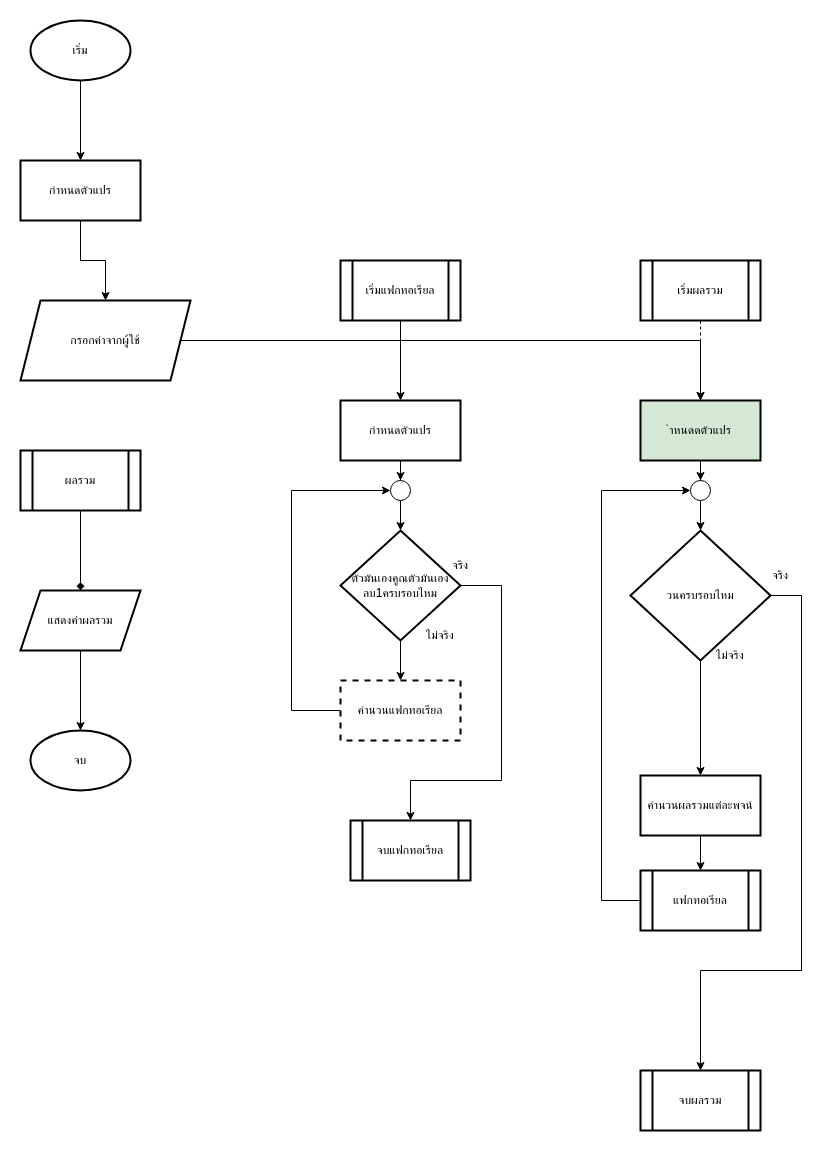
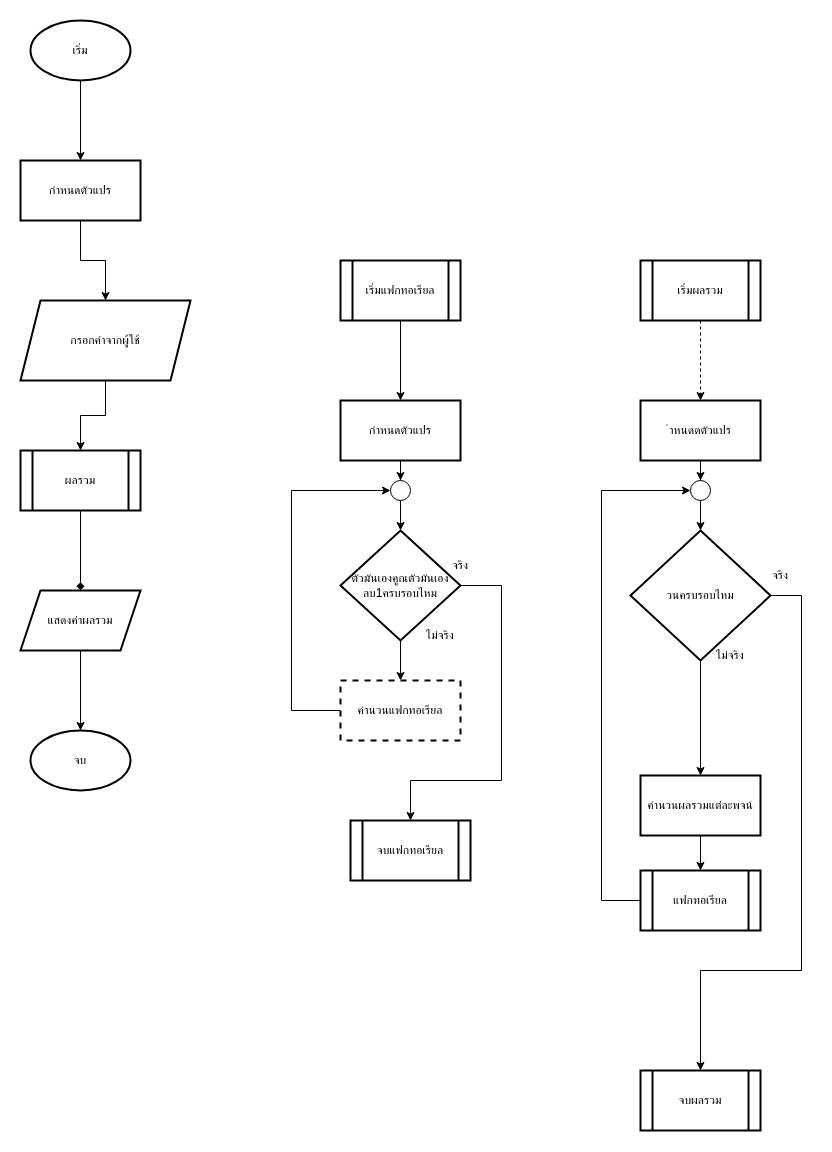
edge "กรอกค่าจากผู้ใช้" -> "ำหนดดตัวแปร": now "กรอกค่าจากผู้ใช้" -> "ผลรวม"
node "ำหนดดตัวแปร": fillcolor #d5e8d4 -> #ffffff
